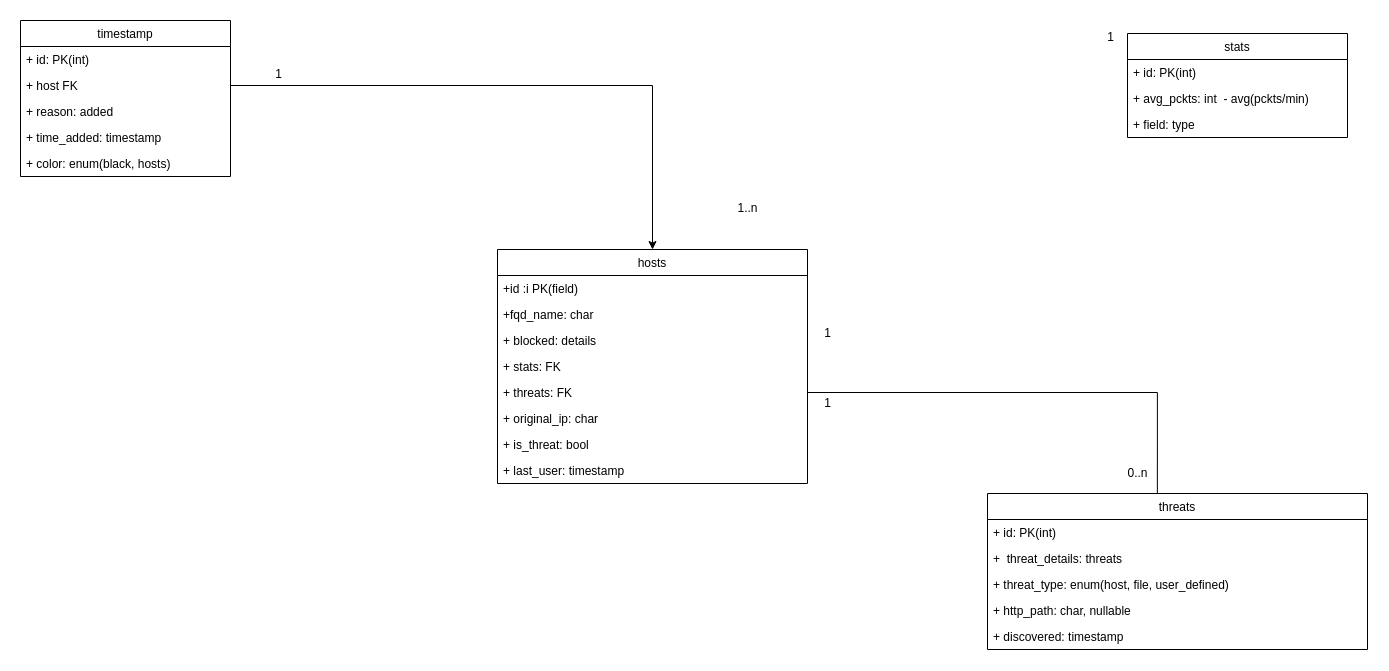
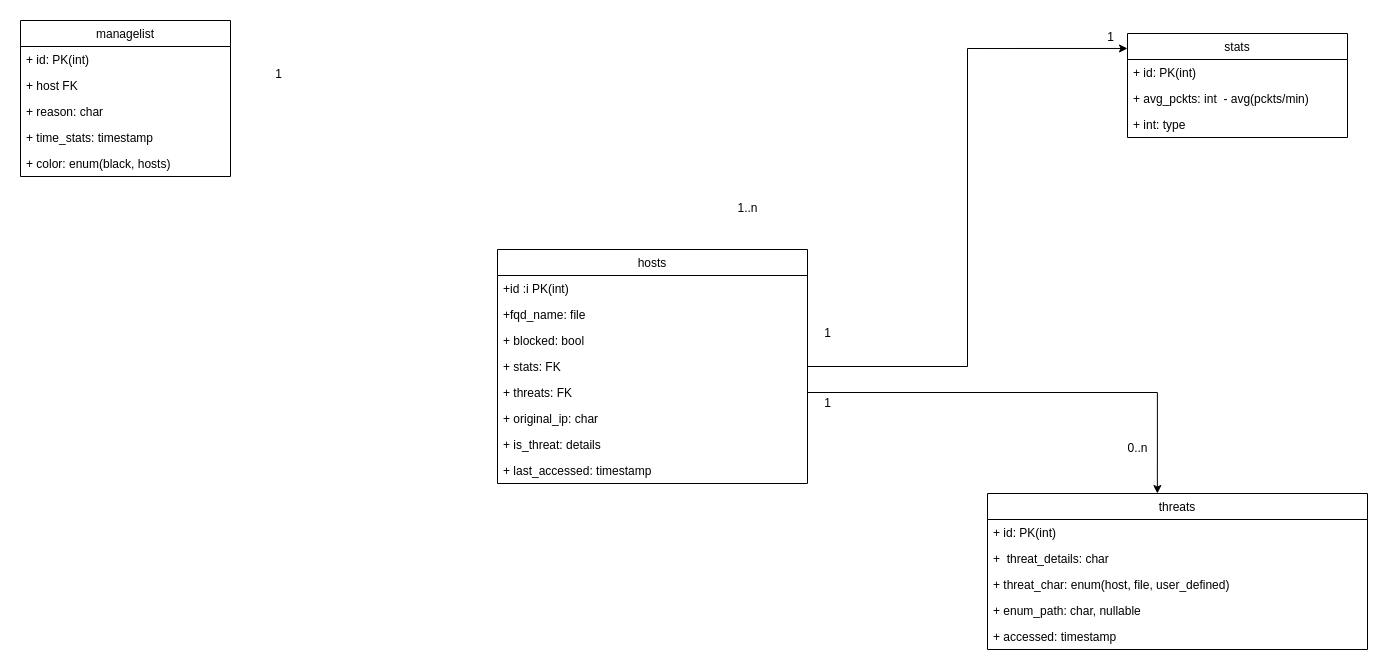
node "timestamp": label "timestamp" -> "managelist"
edge "+ host FK" -> "hosts": removed
node "+ reason: added": label "+ reason: added" -> "+ reason: char"
node "+ field: type": label "+ field: type" -> "+ int: type"
node "+ time_added: timestamp": label "+ time_added: timestamp" -> "+ time_stats: timestamp"
edge "+ stats: FK" -> "stats": added
node "+id :i PK(field)": label "+id :i PK(field)" -> "+id :i PK(int)"
node "+fqd_name: char": label "+fqd_name: char" -> "+fqd_name: file"
node "+ blocked: details": label "+ blocked: details" -> "+ blocked: bool"
node "+ is_threat: bool": label "+ is_threat: bool" -> "+ is_threat: details"
node "+ last_user: timestamp": label "+ last_user: timestamp" -> "+ last_accessed: timestamp"
node "0..n": moved (1138, 474) -> (1138, 449)
edge "+ threats: FK" -- "threats": arrowhead none -> classic
node "+ threat_details: threats": label "+ threat_details: threats" -> "+ threat_details: char"
node "+ threat_type: enum(host, file, user_defined)": label "+ threat_type: enum(host, file, user_defined)" -> "+ threat_char: enum(host, file, user_defined)"
node "+ http_path: char, nullable": label "+ http_path: char, nullable" -> "+ enum_path: char, nullable"
node "+ discovered: timestamp": label "+ discovered: timestamp" -> "+ accessed: timestamp"
